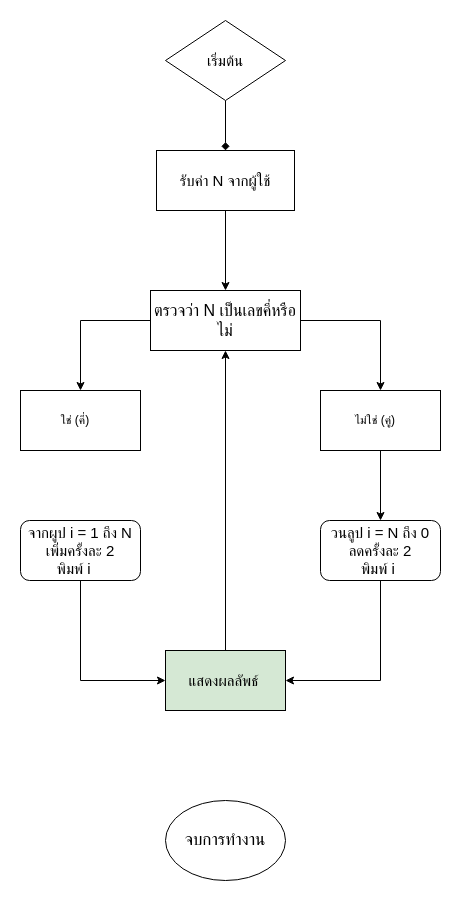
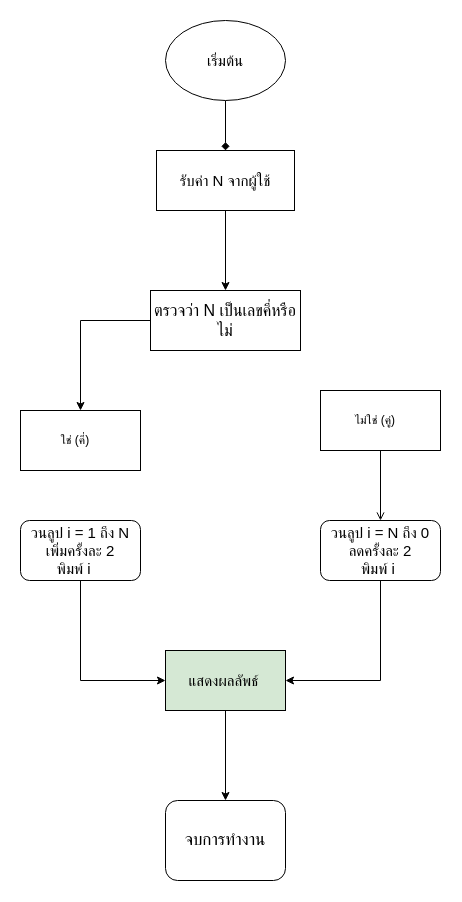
node "เริ่มต้น": shape diamond -> ellipse
edge "ตรวจว่า N เป็นเลขคี่หรือไม่" -> "ไม่ใช่ (คู่)": removed
node "ใช่ (คี่)": moved (81, 421) -> (81, 441)
edge "แสดงผลลัพธ์" -> "ตรวจว่า N เป็นเลขคี่หรือไม่": now "แสดงผลลัพธ์" -> "จบการทำงาน"
edge "ไม่ใช่ (คู่)" -> "วนลูป i = N ถึง 0 ลดครั้งละ 2 พิมพ์ i": arrowhead classic -> open
node "จากผูป i = 1 ถึง N เพิ่มครั้งละ 2 พิมพ์ i": label "จากผูป i = 1 ถึง N เพิ่มครั้งละ 2 พิมพ์ i" -> "วนลูป i = 1 ถึง N เพิ่มครั้งละ 2 พิมพ์ i"
node "จบการทำงาน": shape ellipse -> rounded rectangle
